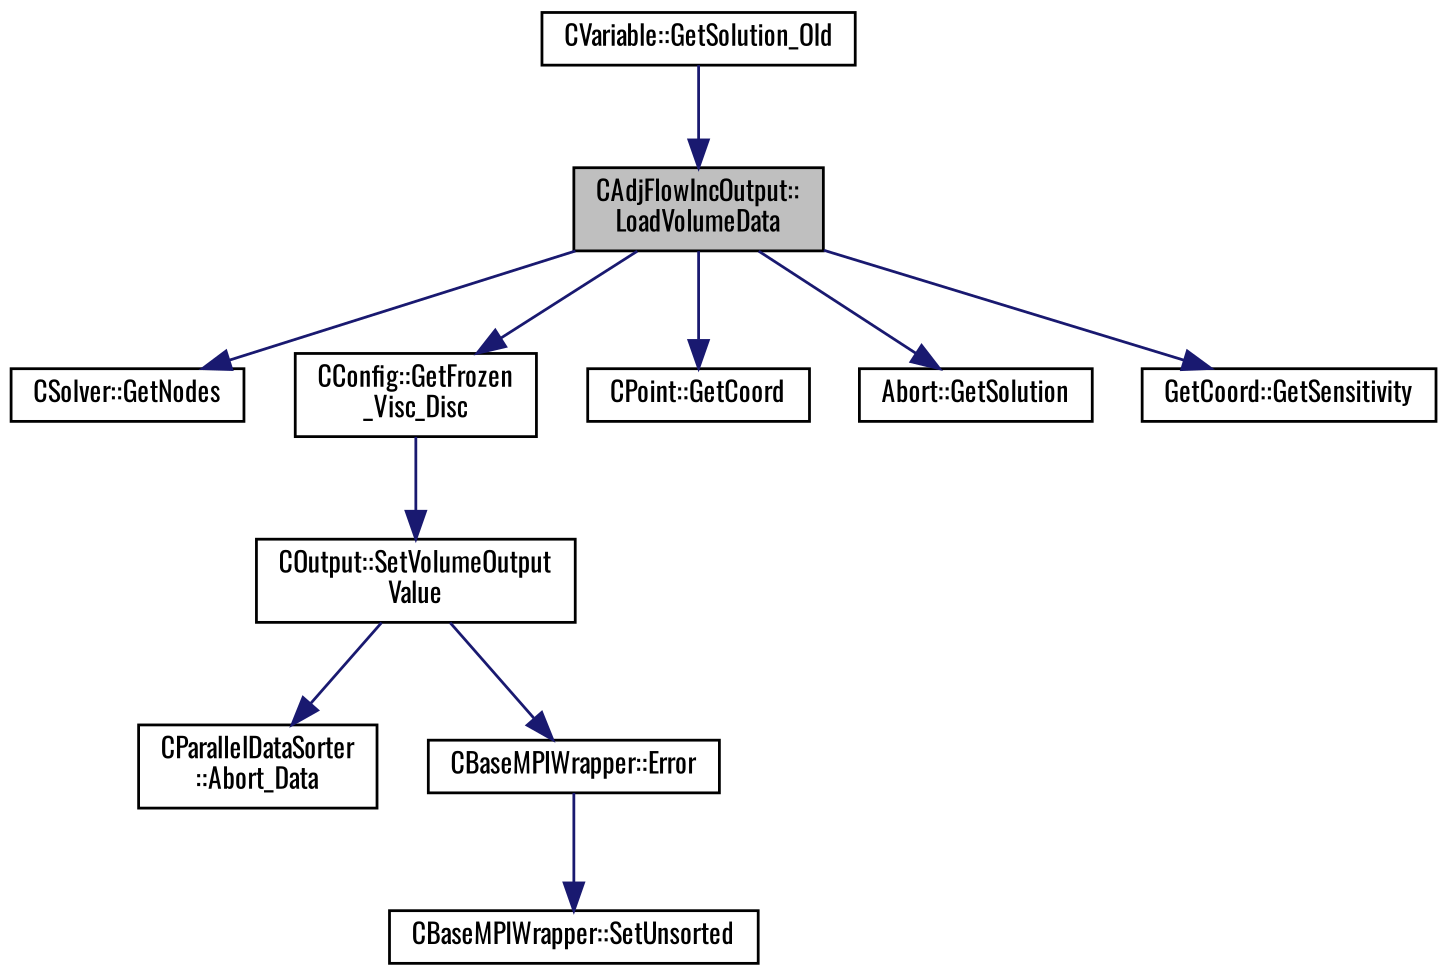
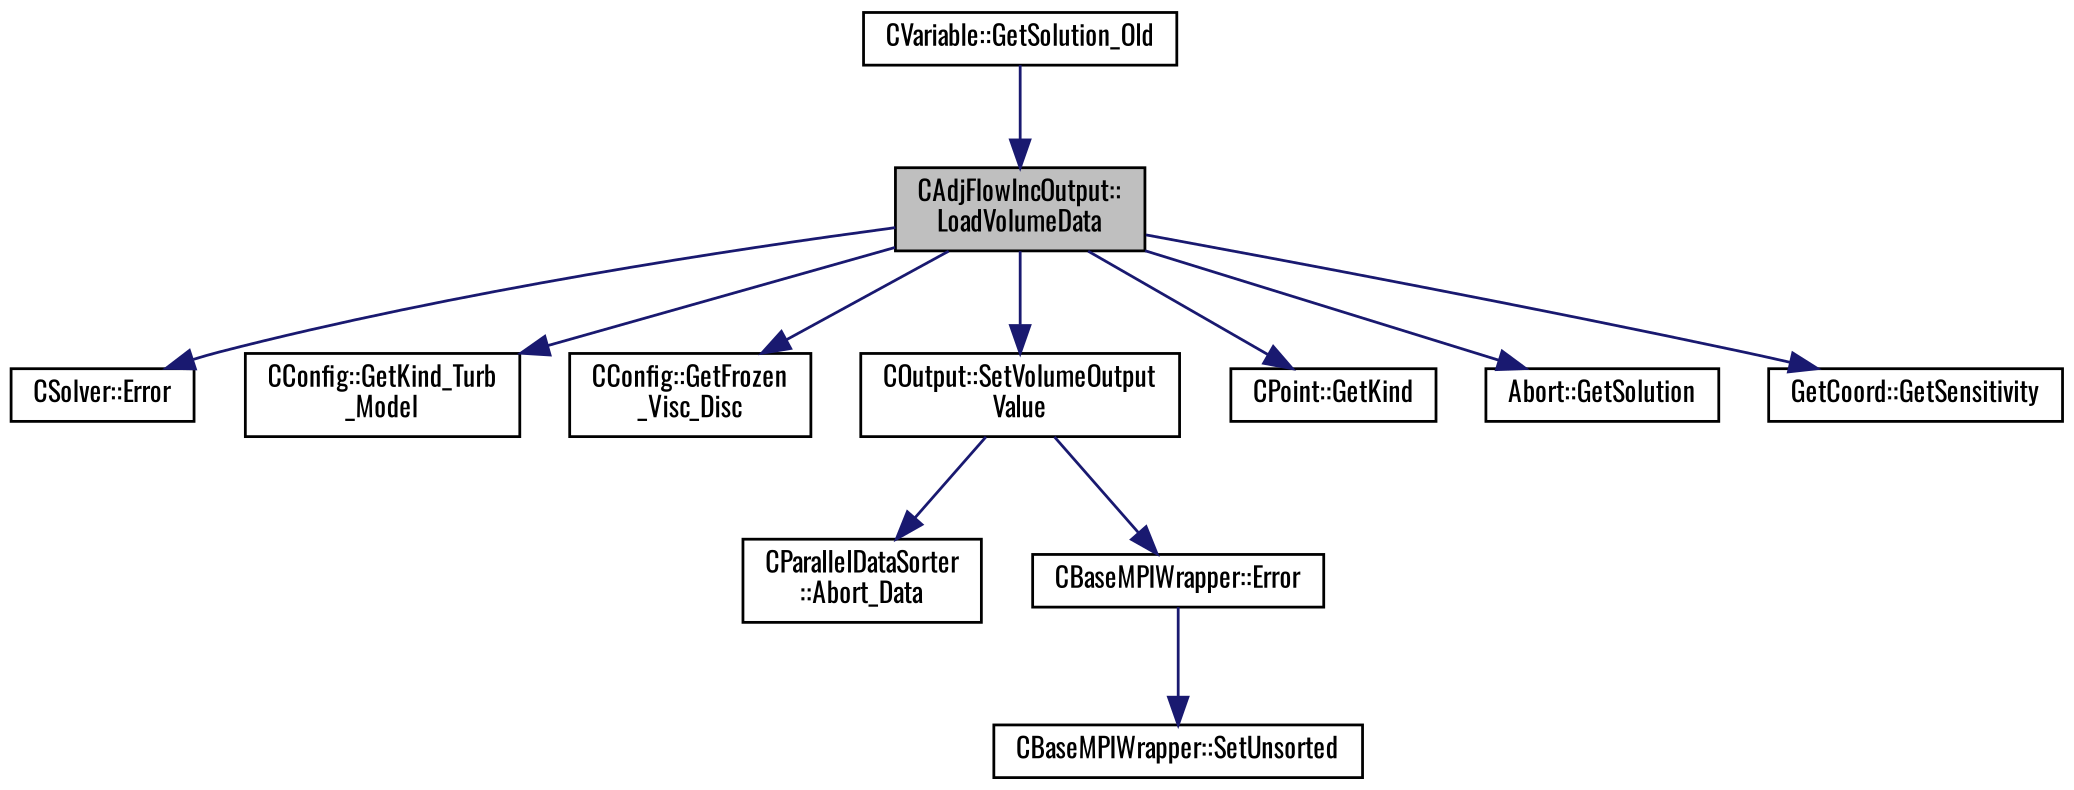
node "CSolver::GetNodes": label "CSolver::GetNodes" -> "CSolver::Error"
node "CConfig::GetKind_Turb _Model": added
node "CPoint::GetCoord": label "CPoint::GetCoord" -> "CPoint::GetKind"
edge "CConfig::GetFrozen _Visc_Disc" -> "COutput::SetVolumeOutput Value": now "CAdjFlowIncOutput:: LoadVolumeData" -> "COutput::SetVolumeOutput Value"
